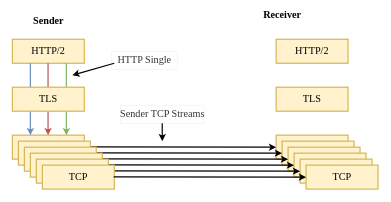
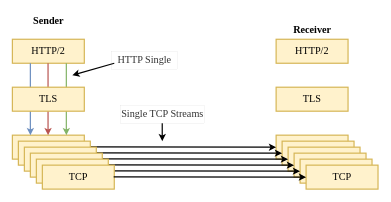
node "Receiver": moved (282, 15) -> (312, 30)
node "Sender TCP Streams": label "Sender TCP Streams" -> "Single TCP Streams"
